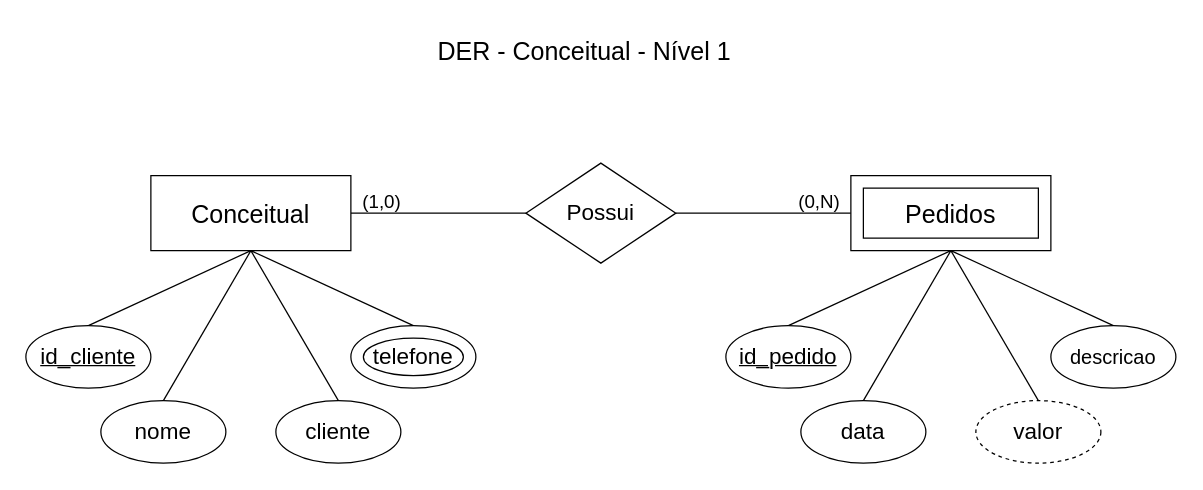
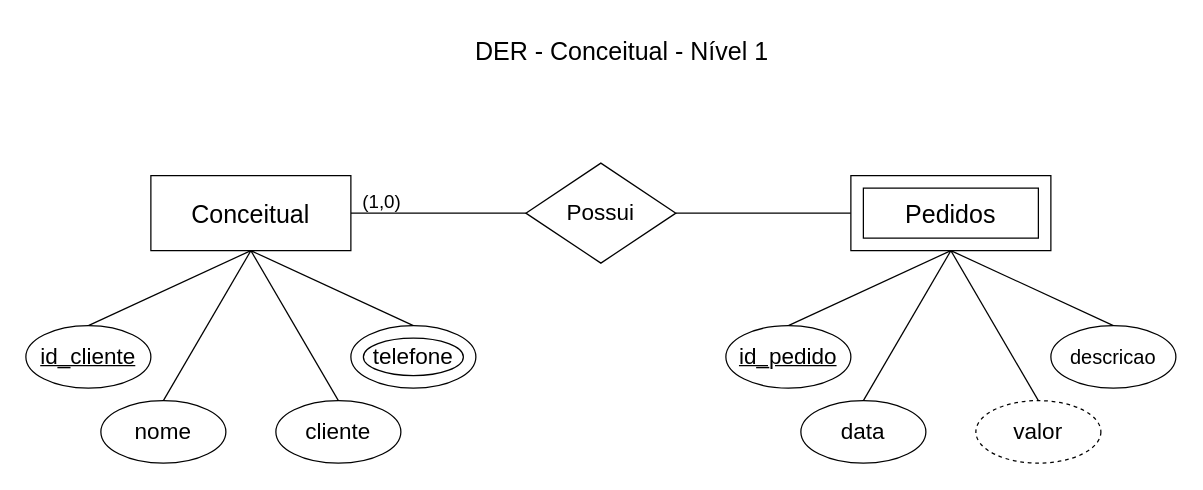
node "DER - Conceitual - Nível 1": moved (584, 51) -> (622, 51)
node "(0,N)": removed
